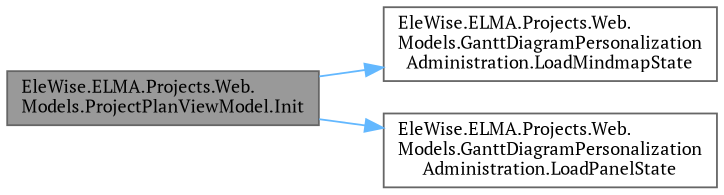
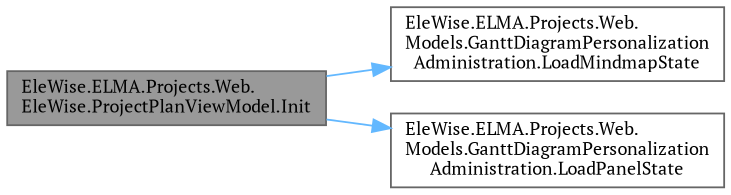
node "EleWise.ELMA.Projects.Web. Models.ProjectPlanViewModel.Init": label "EleWise.ELMA.Projects.Web. Models.ProjectPlanViewModel.Init" -> "EleWise.ELMA.Projects.Web. EleWise.ProjectPlanViewModel.Init"
